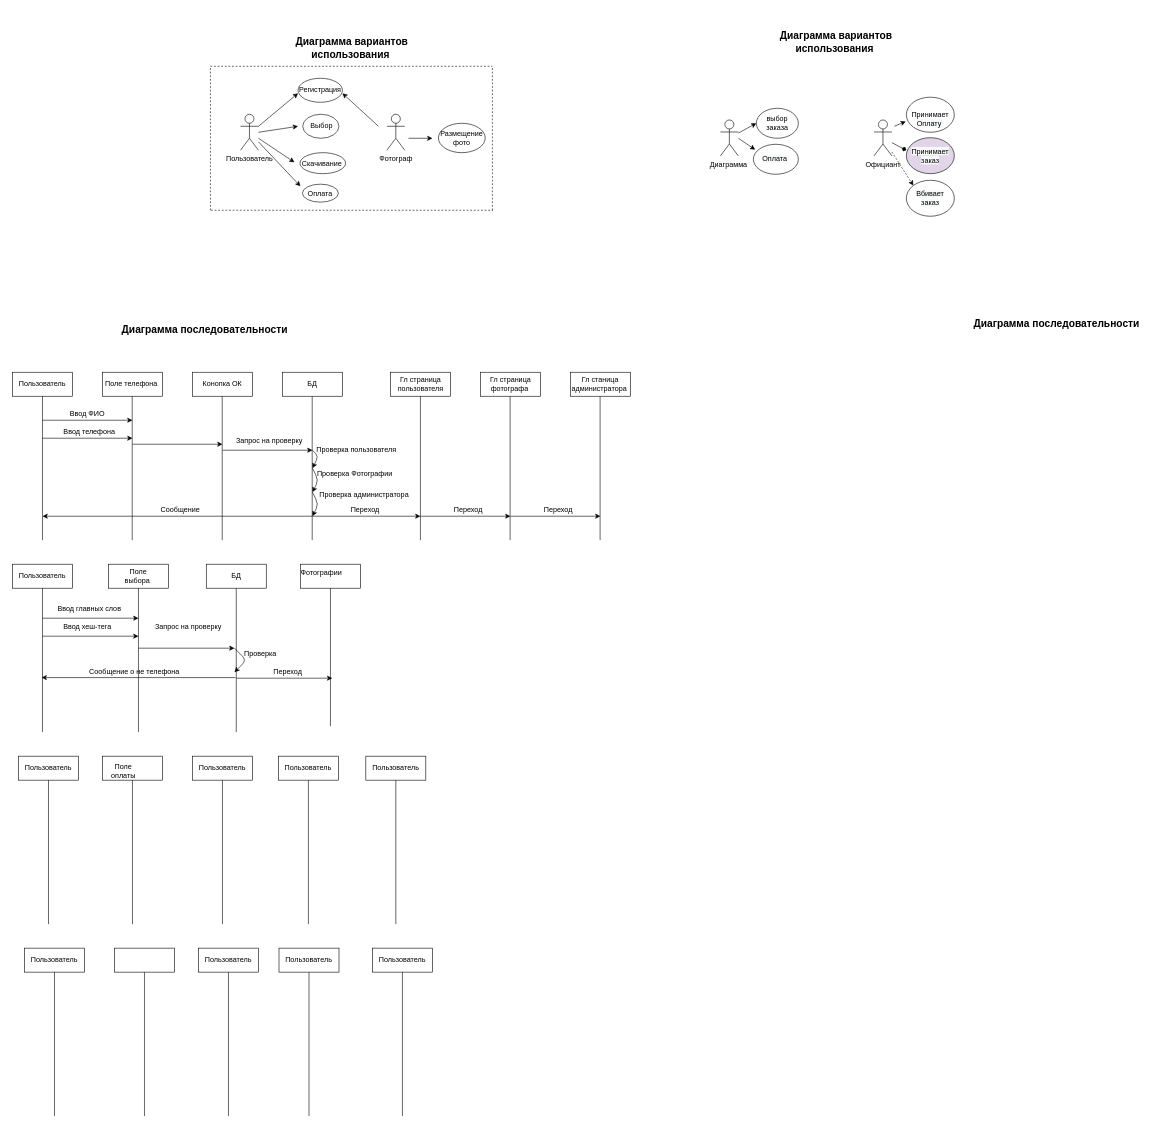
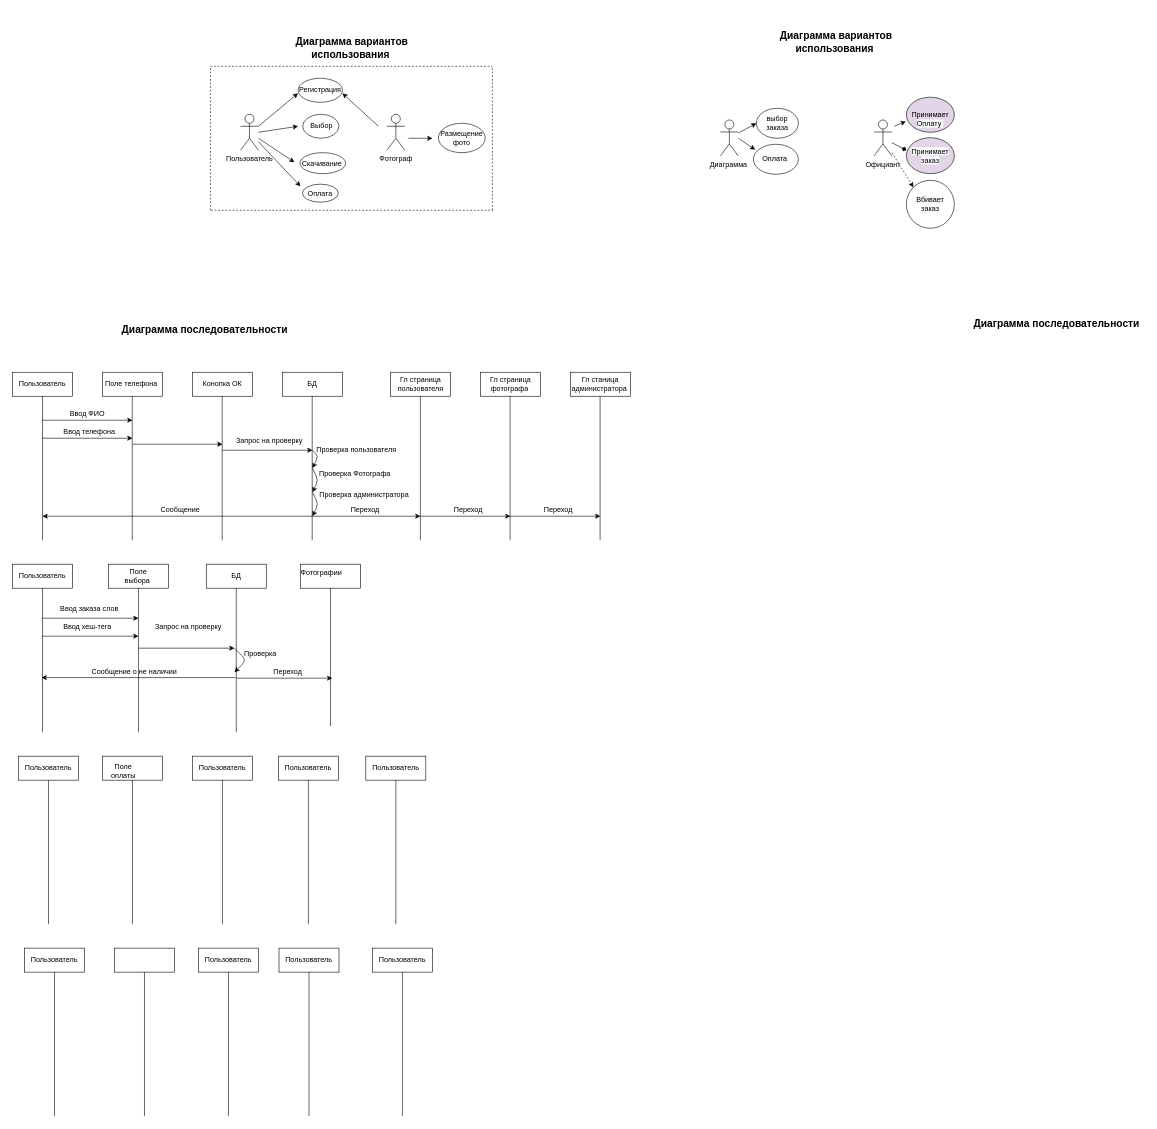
node "Принимает Оплату": fillcolor #ffffff -> #e1d5e7
node "Вбивает заказ": size 48x36 -> 48x48
node "Проверка Фотографии": label "Проверка Фотографии" -> "Проверка Фотографа"
node "Ввод главных слов": label "Ввод главных слов" -> "Ввод заказа слов"
node "Сообщение о не телефона": label "Сообщение о не телефона" -> "Сообщение о не наличии"
